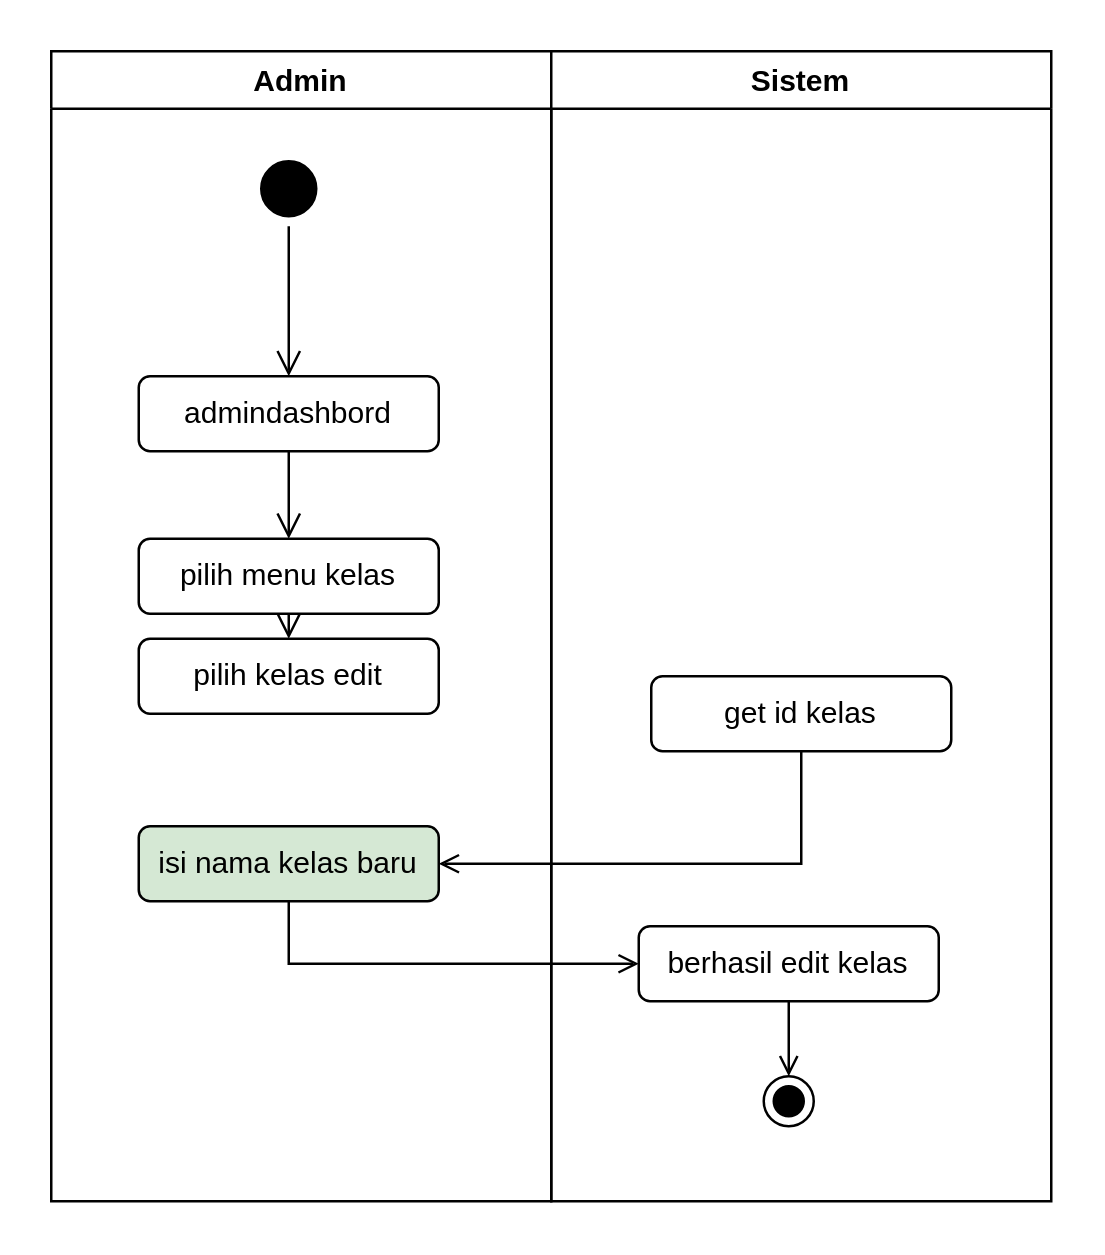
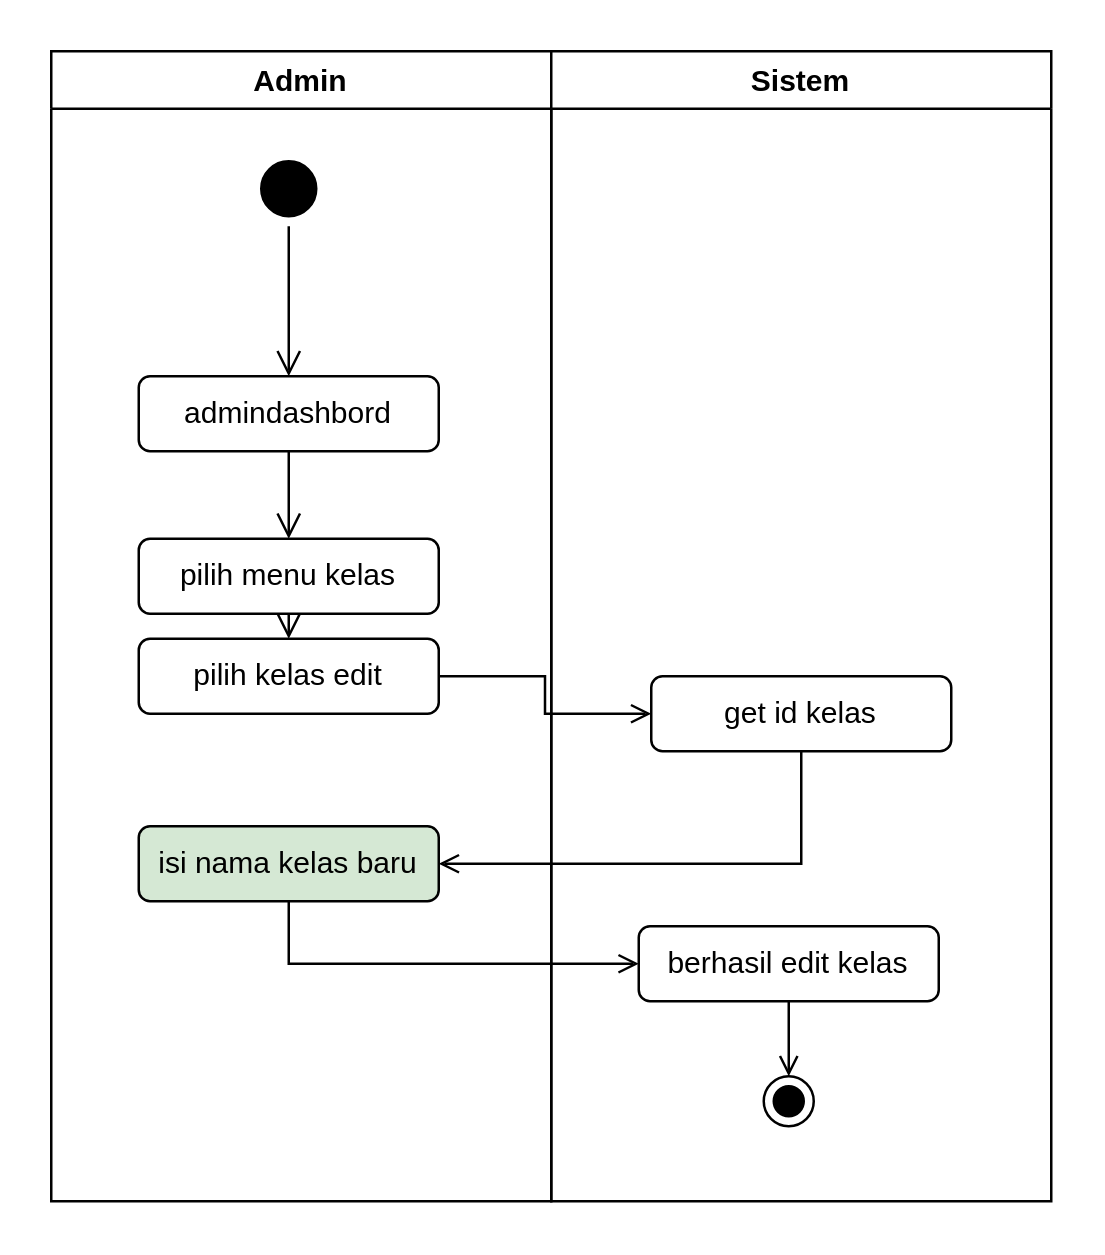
edge "pilih kelas edit" -> "get id kelas": added
